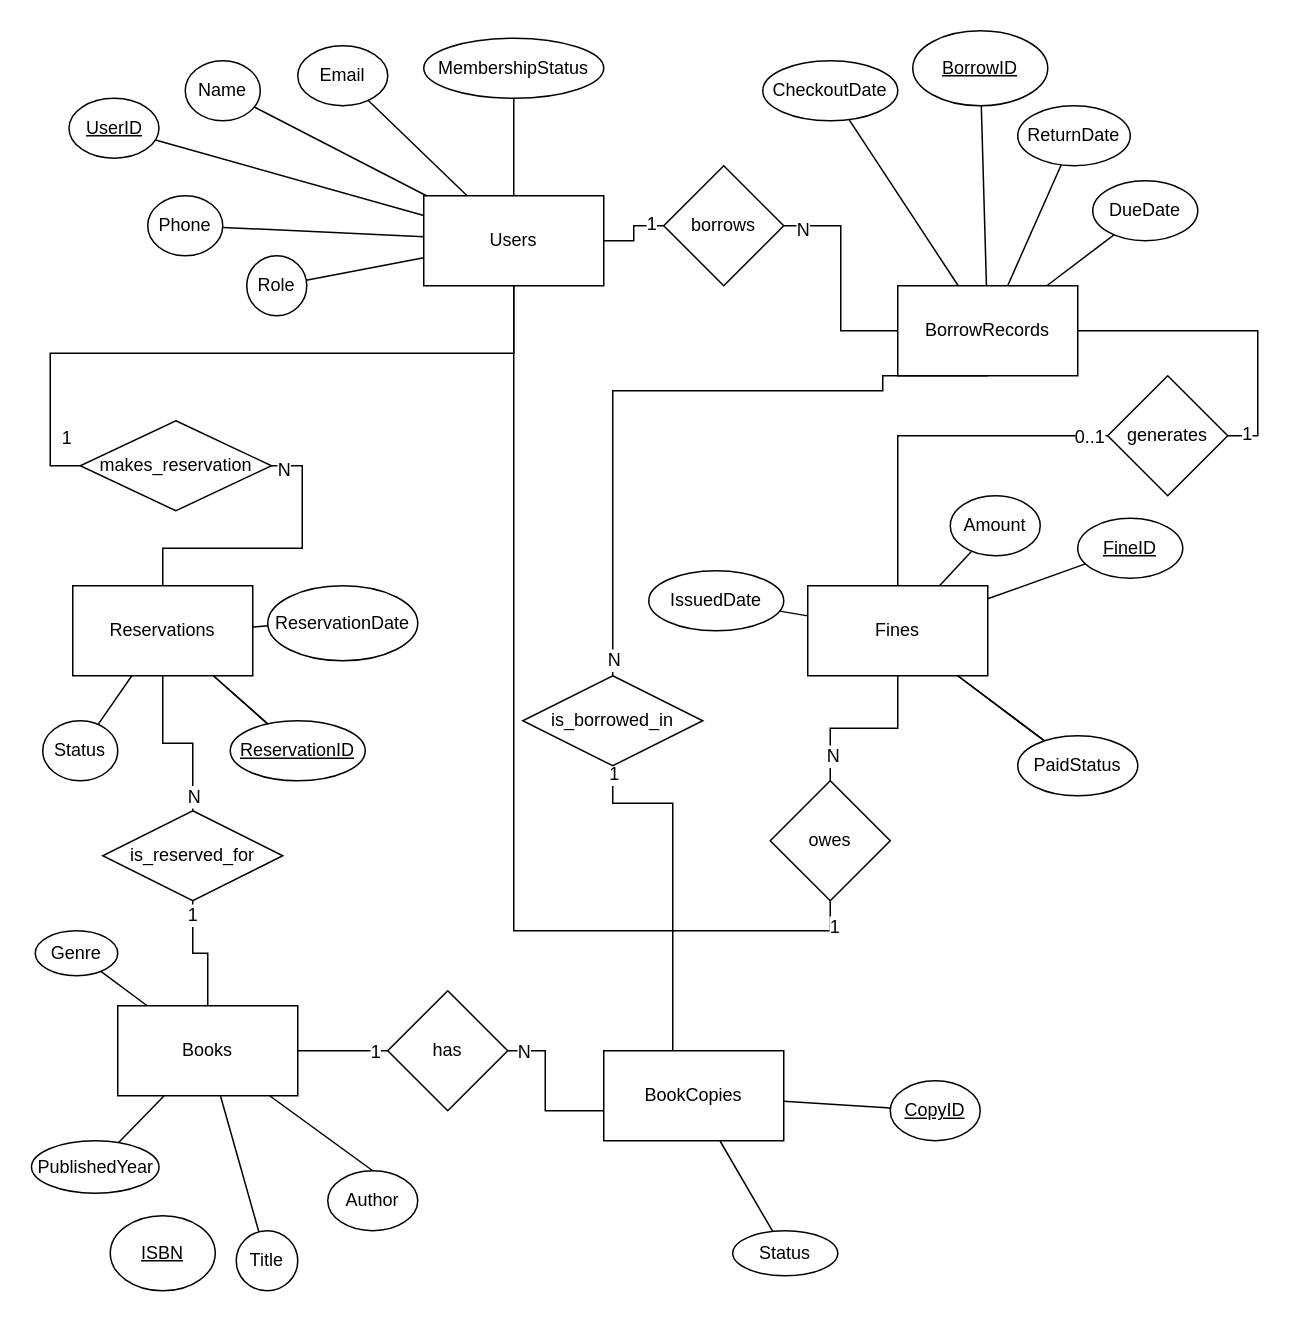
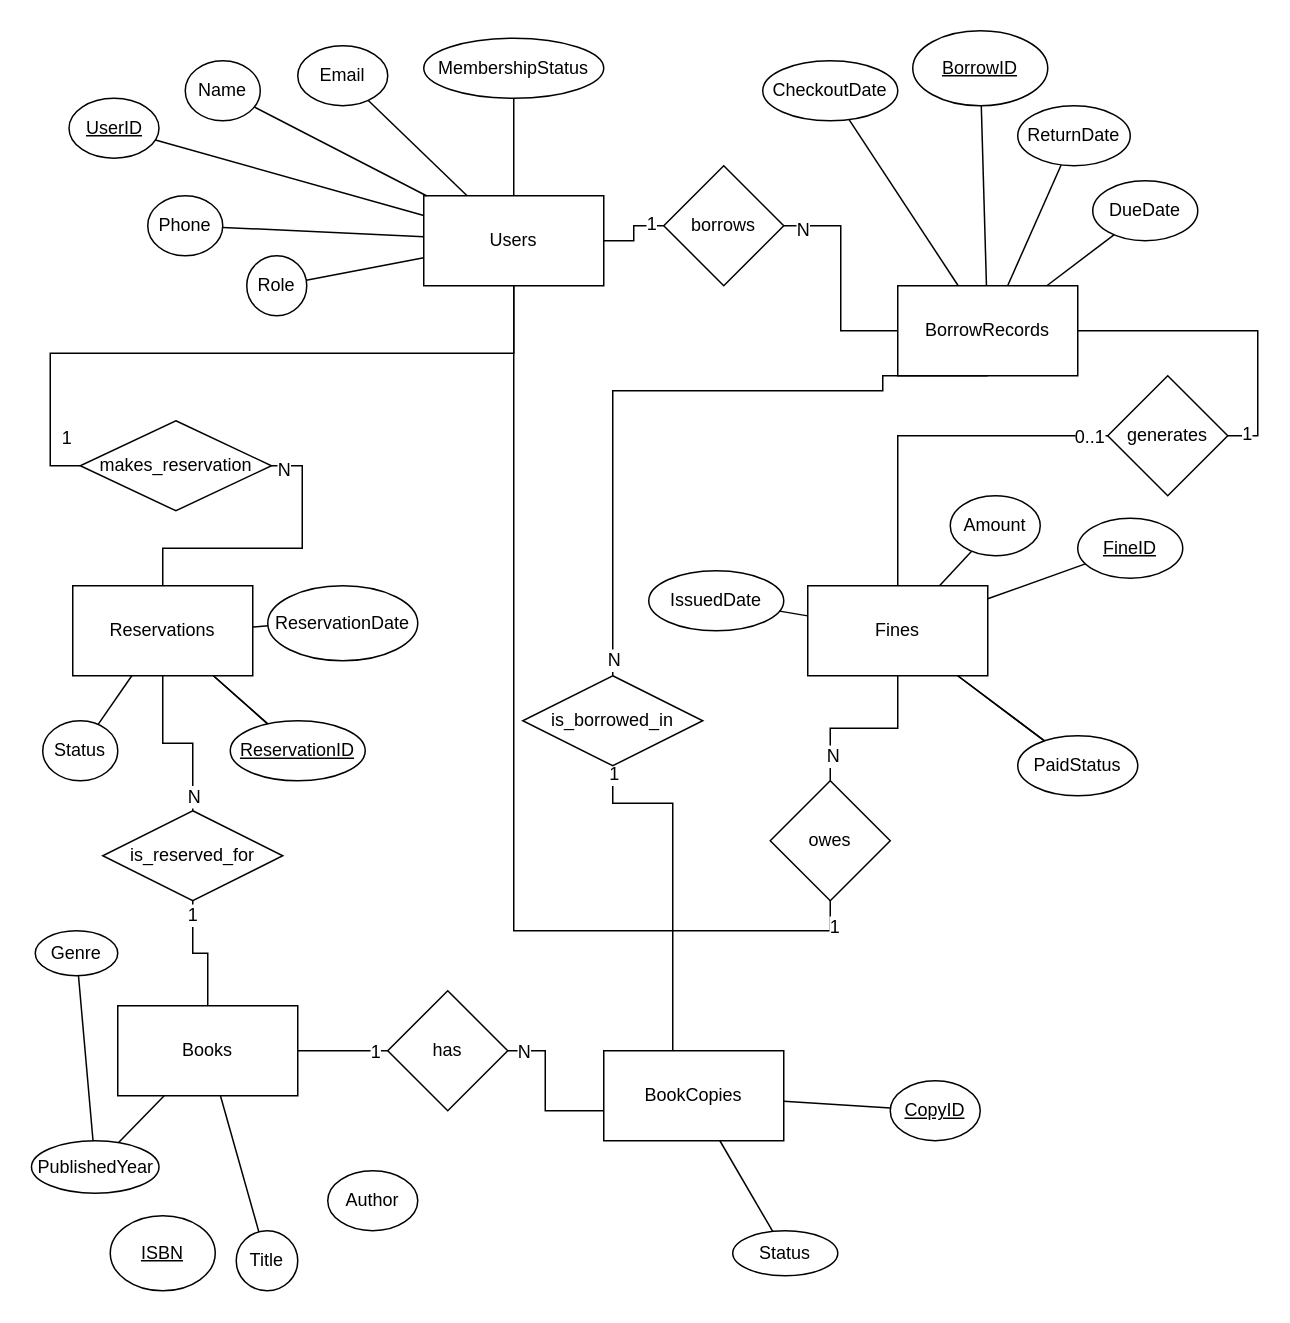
edge "Genre" -- "Books": now "Genre" -- "PublishedYear"
edge "Books" -- "Author": removed
